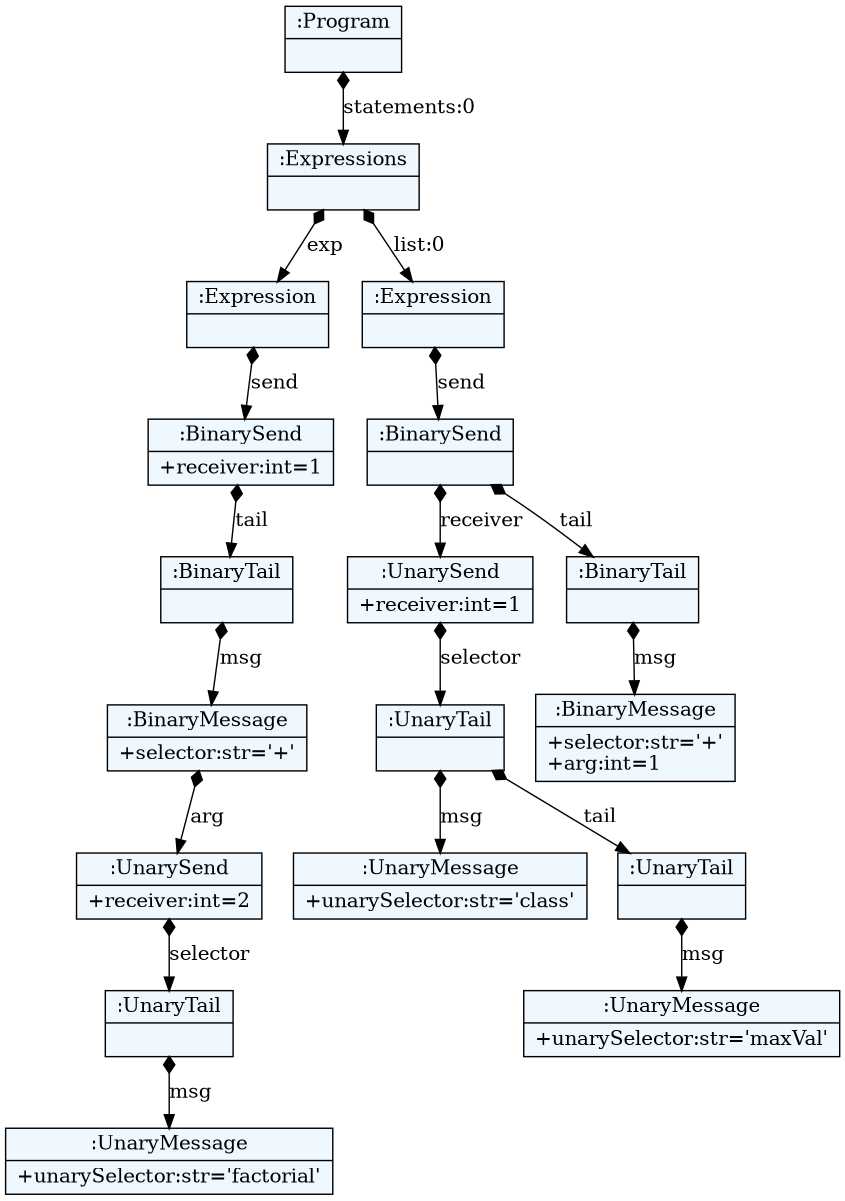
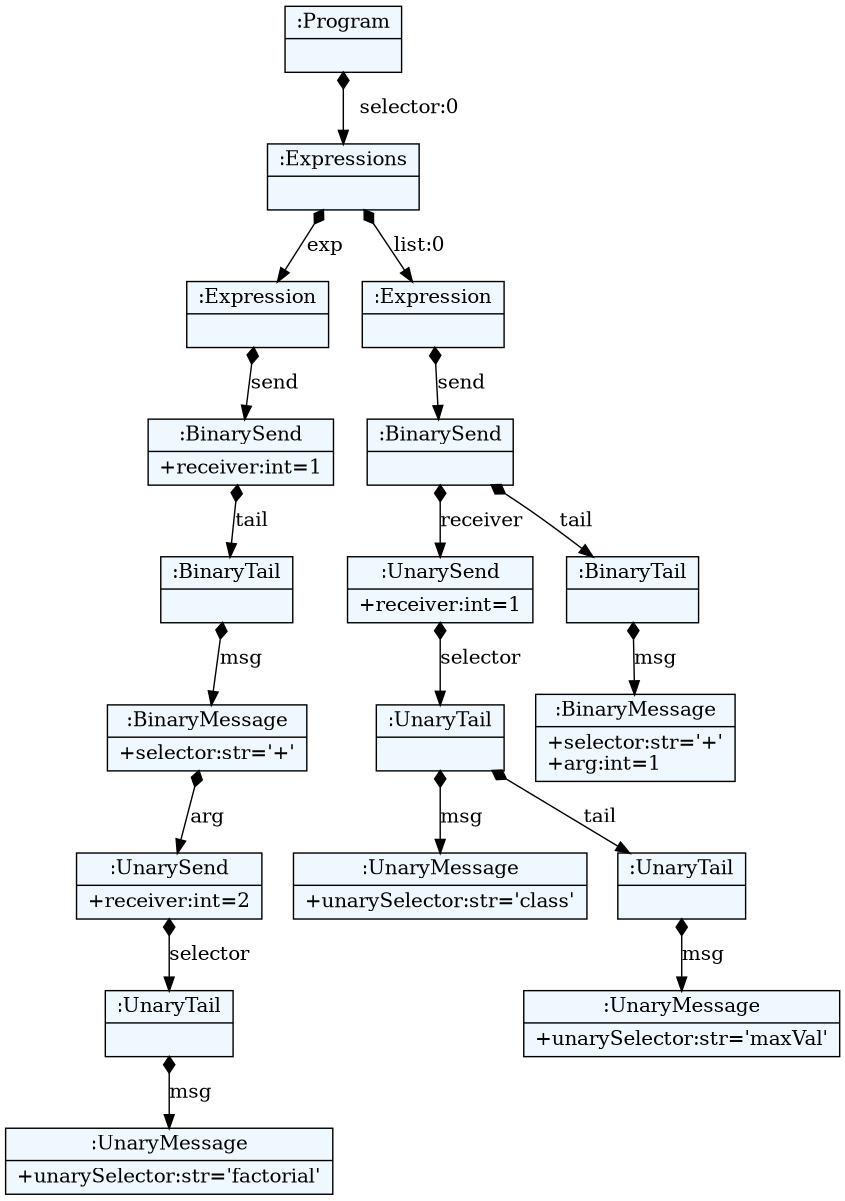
edge ":Program" -- ":Expressions": label "statements:0" -> "selector:0"
